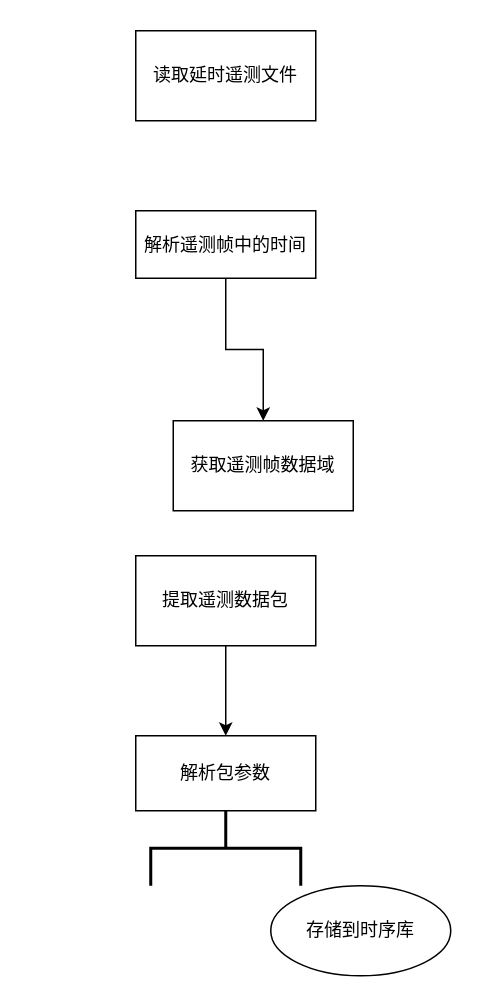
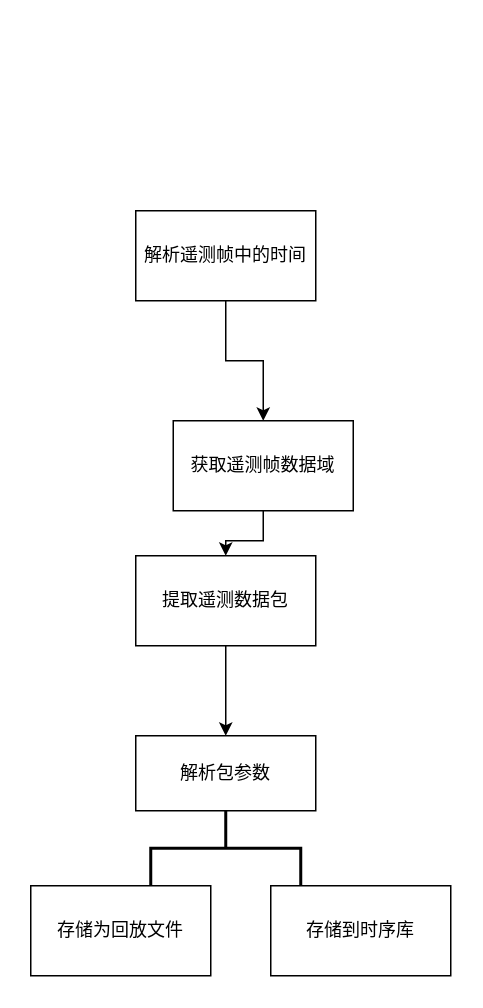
node "读取延时遥测文件": removed
node "解析遥测帧中的时间": size 180x68 -> 180x90
edge "获取遥测帧数据域" -> "提取遥测数据包": added
node "存储为回放文件": added
node "存储到时序库": shape ellipse -> rectangle
